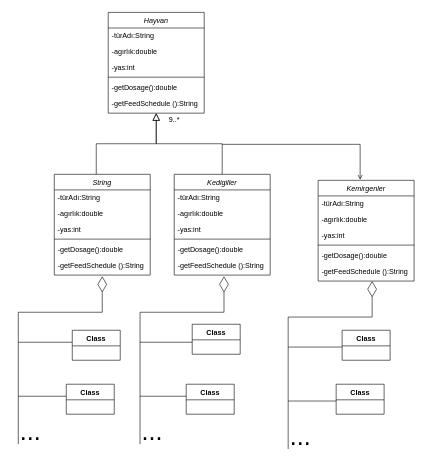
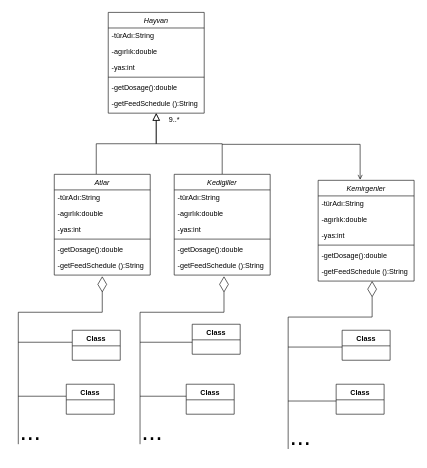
node "String": label "String" -> "Atlar"
